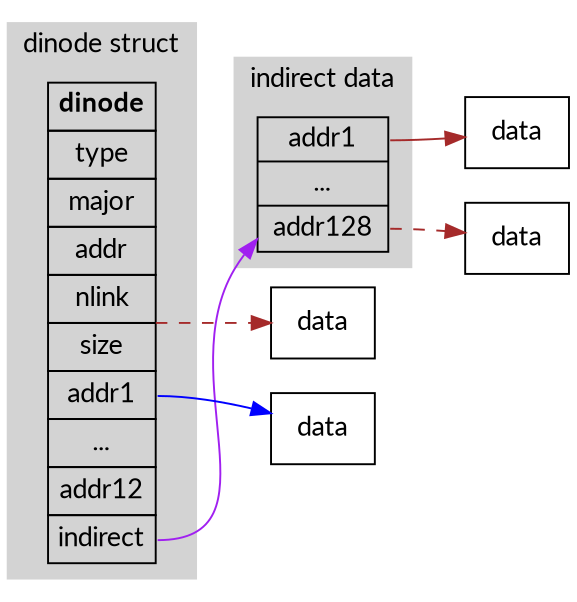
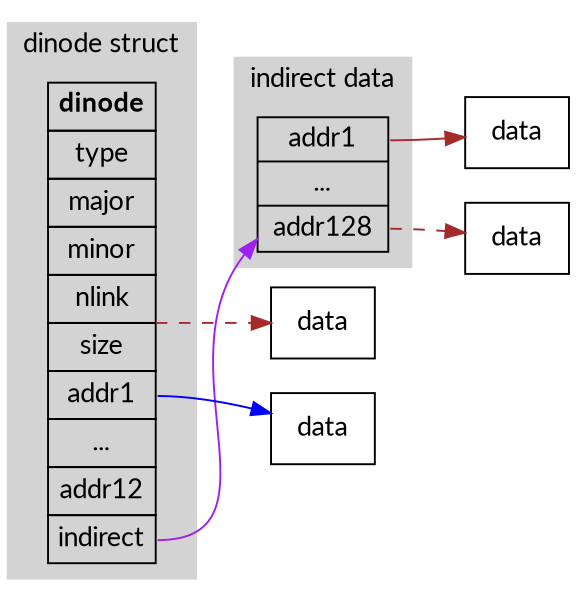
node "dinode": text "addr" -> "minor"
